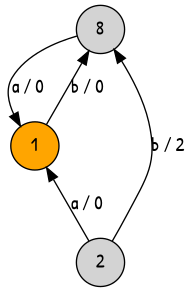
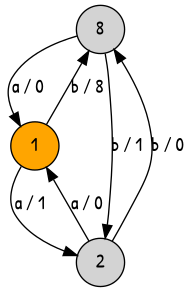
edge "1" -> "8": label "b / 0" -> "b / 8"
edge "8" -> "2": added, label "b / 1"
edge "2" -> "8": label "b / 2" -> "b / 0"
edge "1" -> "2": added, label "a / 1"
